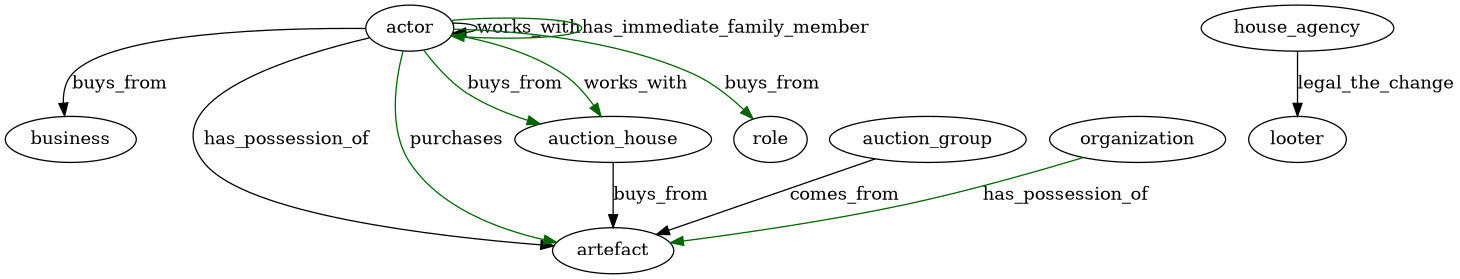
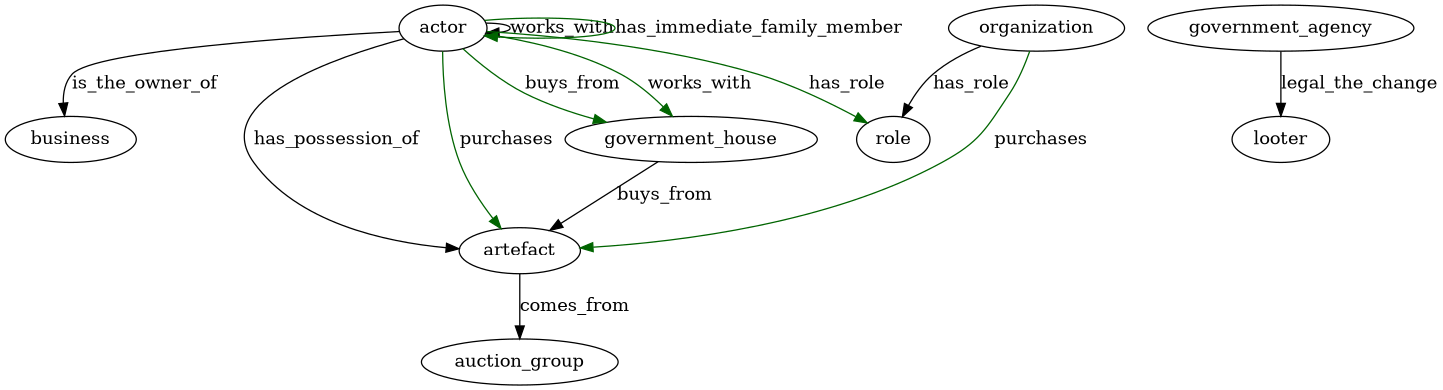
node "house_agency": label "house_agency" -> "government_agency"
edge "organization" -> "role": added, label "has_role"
edge "actor" -> "business": label "buys_from" -> "is_the_owner_of"
edge "actor" -> "role": label "buys_from" -> "has_role"
node "auction_house": label "auction_house" -> "government_house"
edge "auction_group" -> "artefact": reversed
edge "organization" -> "artefact": label "has_possession_of" -> "purchases"
